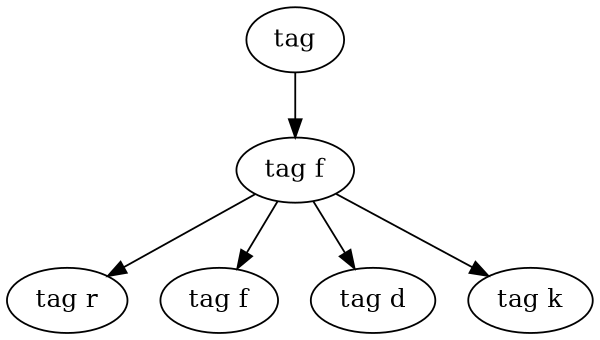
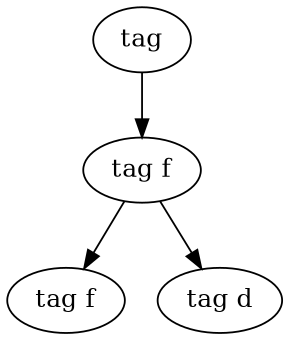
node "tag r": removed
node "tag k": removed
